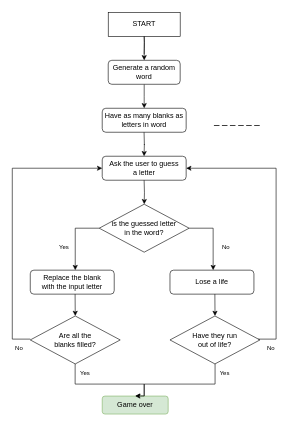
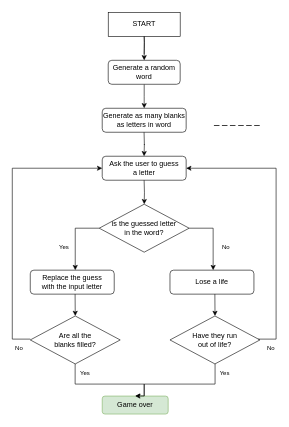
node "Have as many blanks as letters in word": label "Have as many blanks as letters in word" -> "Generate as many blanks as letters in word"
node "Replace the blank with the input letter": label "Replace the blank with the input letter" -> "Replace the guess with the input letter"
